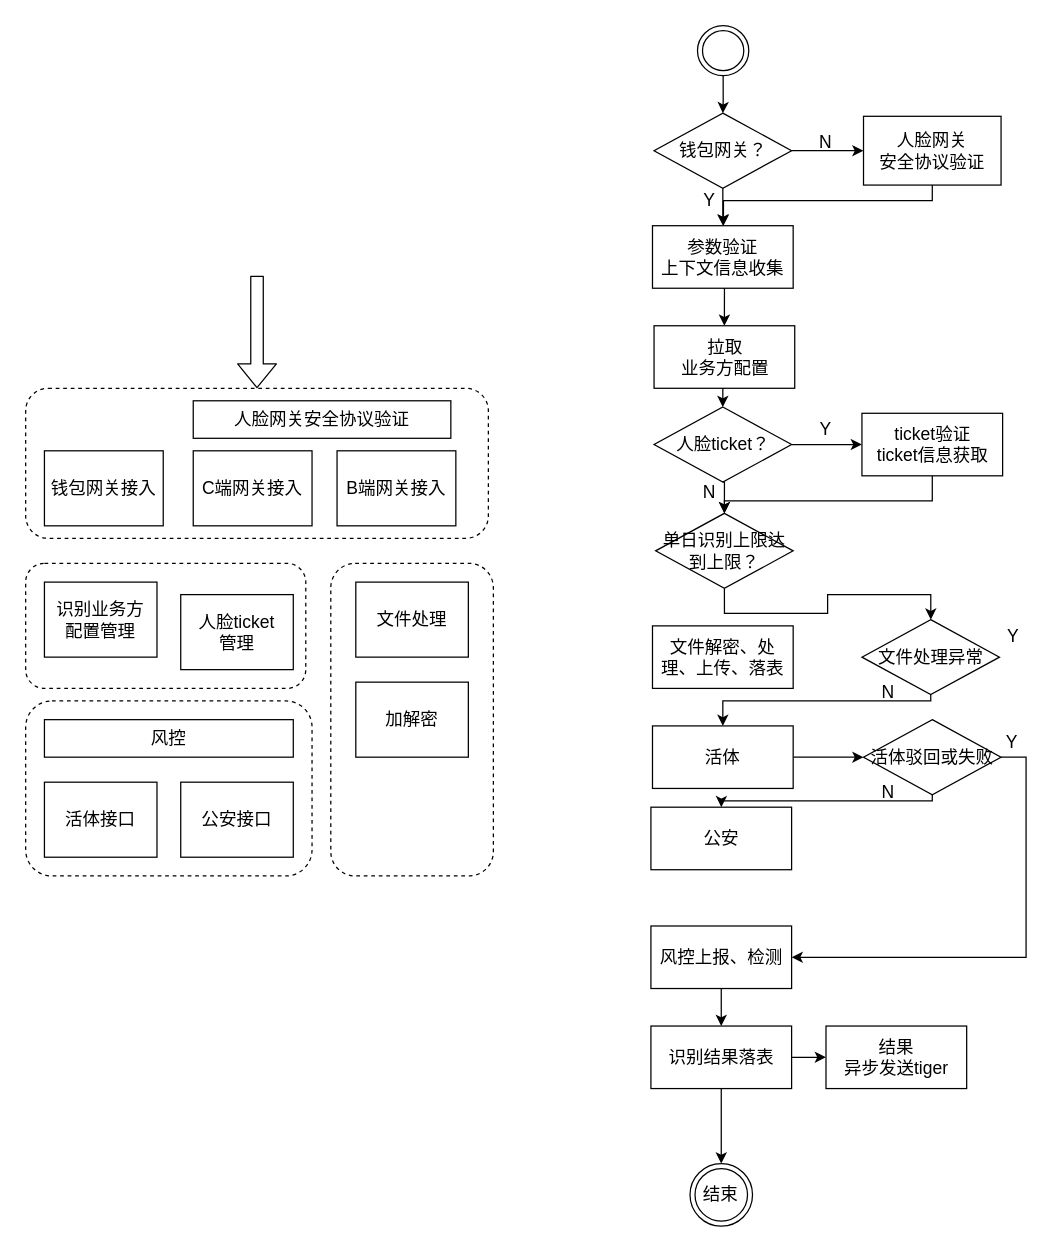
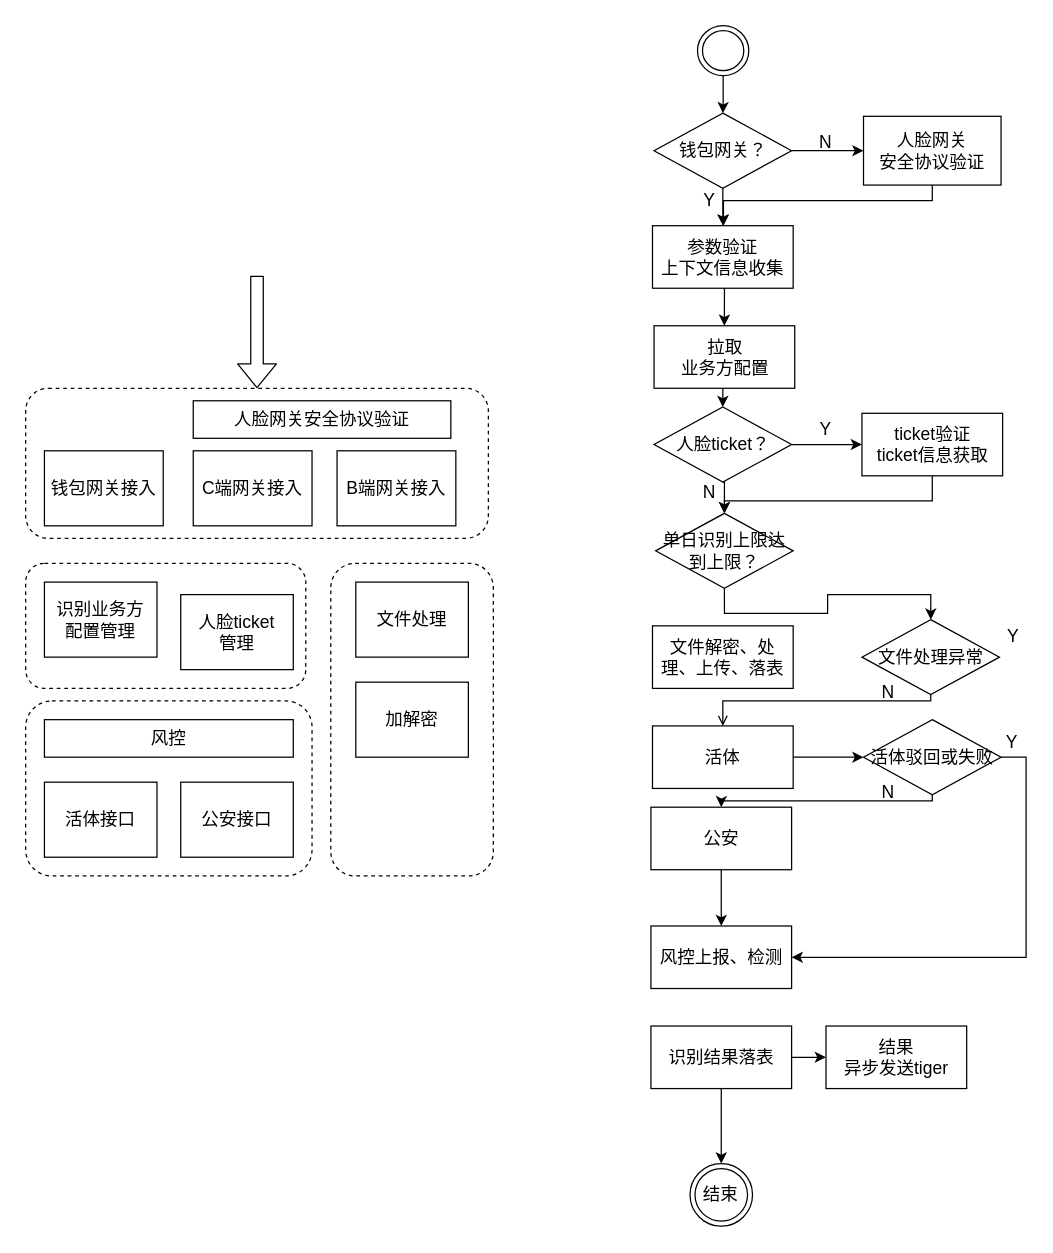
edge "文件处理异常" -> "活体": arrowhead classic -> open
edge "公安" -> "风控上报、检测": added
edge "风控上报、检测" -> "识别结果落表": removed
